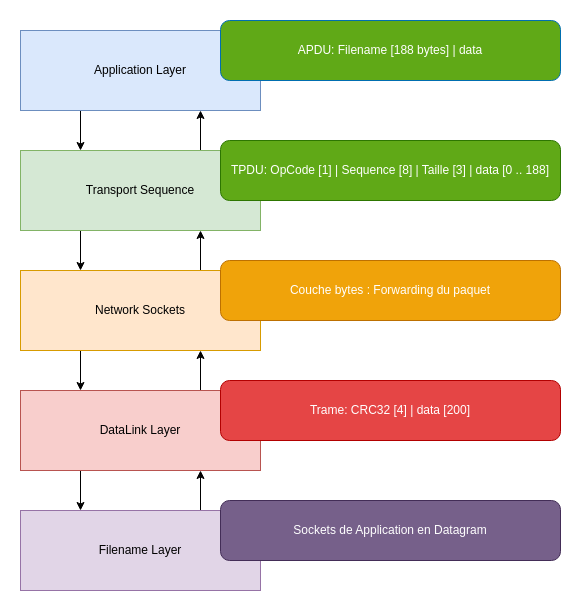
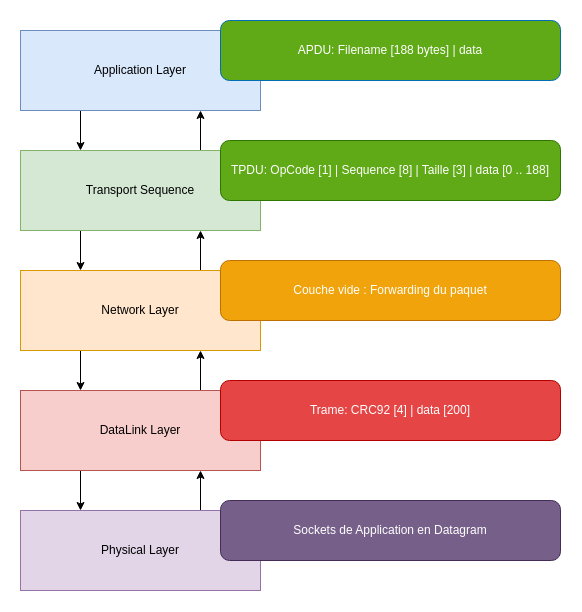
node "Couche bytes : Forwarding du paquet": label "Couche bytes : Forwarding du paquet" -> "Couche vide : Forwarding du paquet"
node "Network Sockets": label "Network Sockets" -> "Network Layer"
node "Trame: CRC32 [4] | data [200]": label "Trame: CRC32 [4] | data [200]" -> "Trame: CRC92 [4] | data [200]"
node "Filename Layer": label "Filename Layer" -> "Physical Layer"
